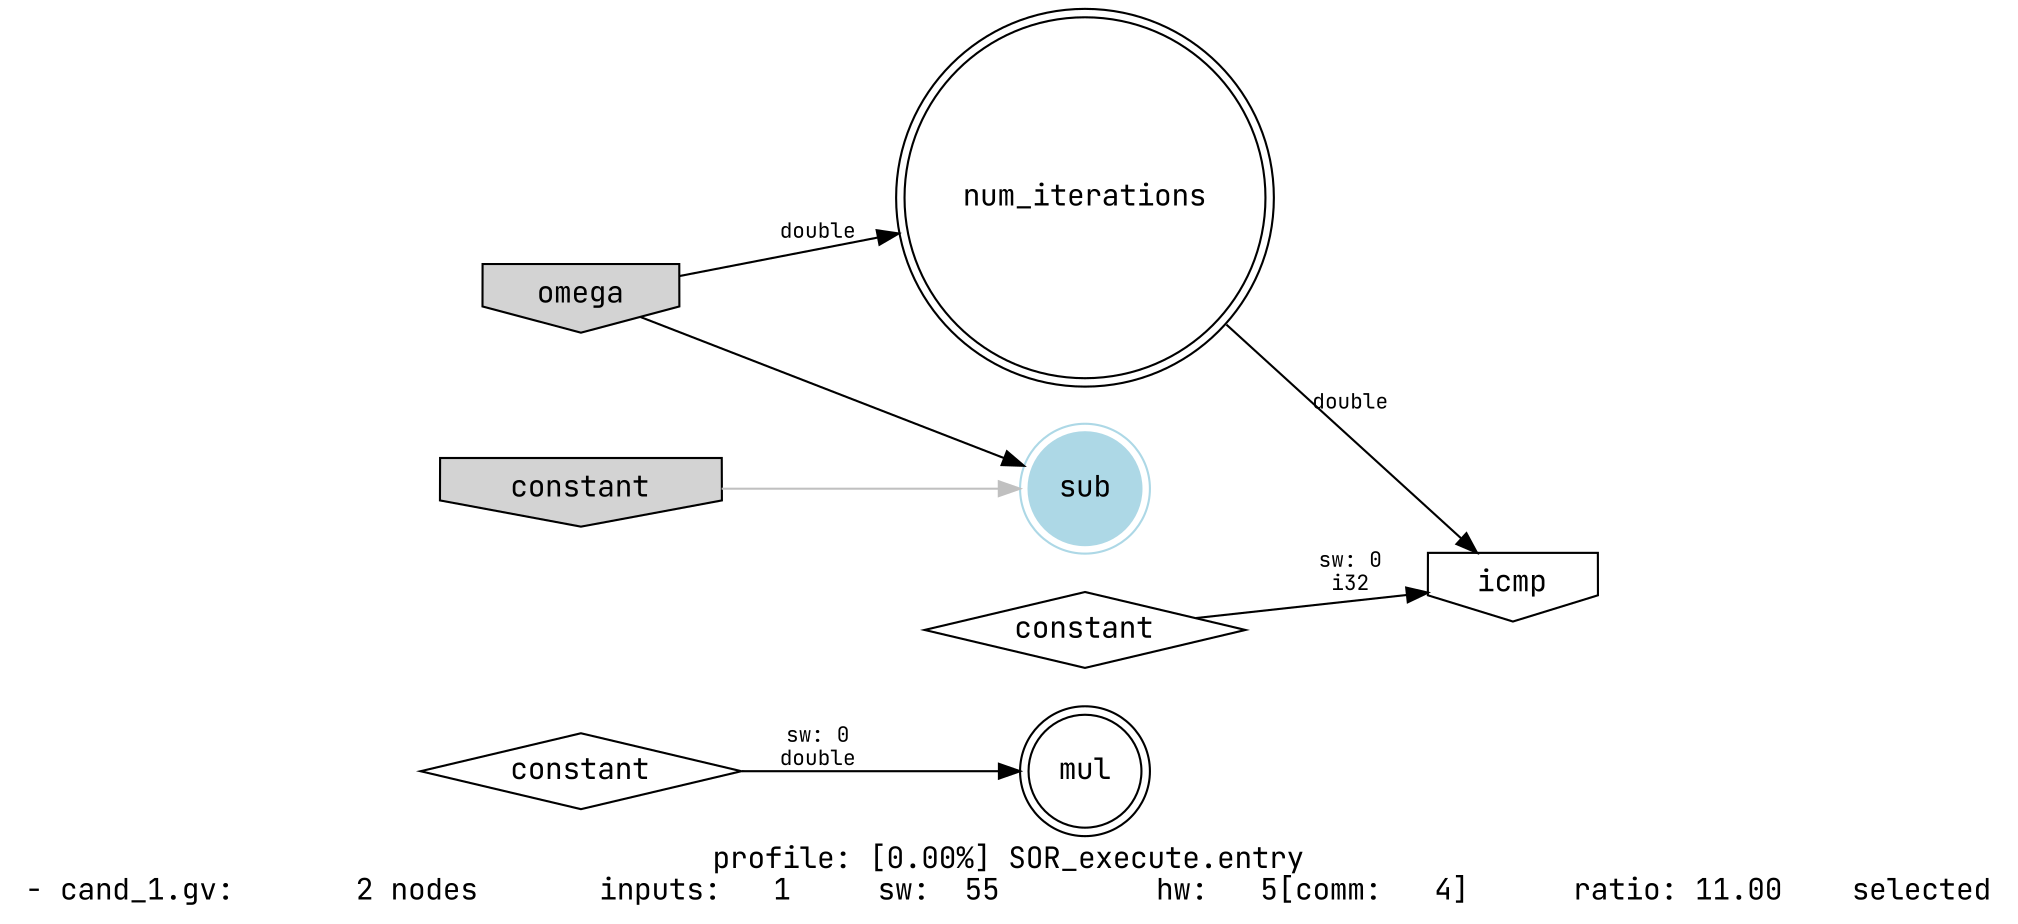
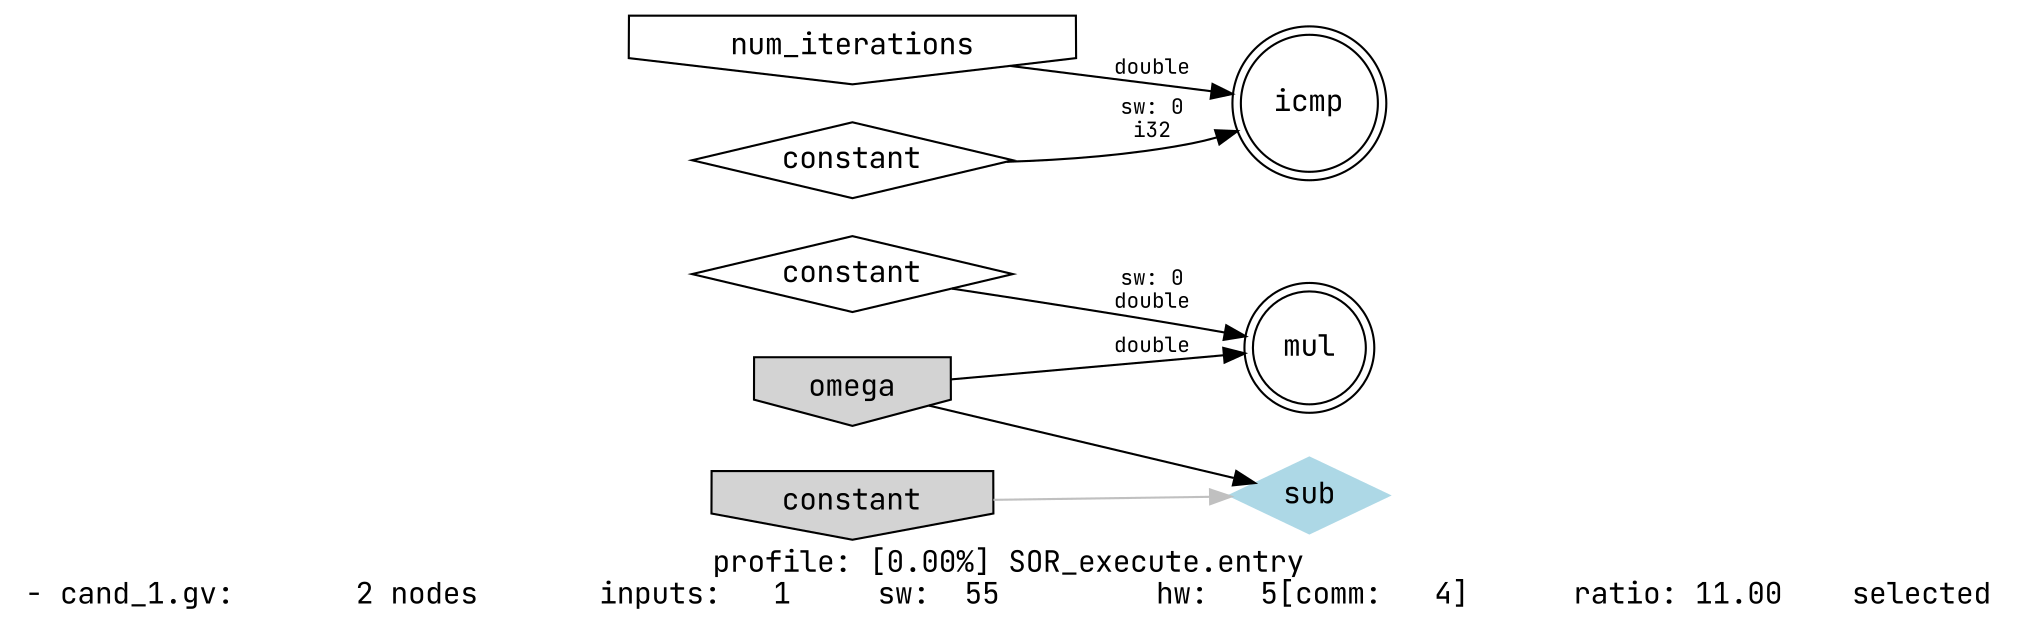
node "num_iterations": shape doublecircle -> invhouse
edge "omega" -> "num_iterations": now "omega" -> "mul"
node "sub": shape doublecircle -> diamond
node "icmp": shape invhouse -> doublecircle
